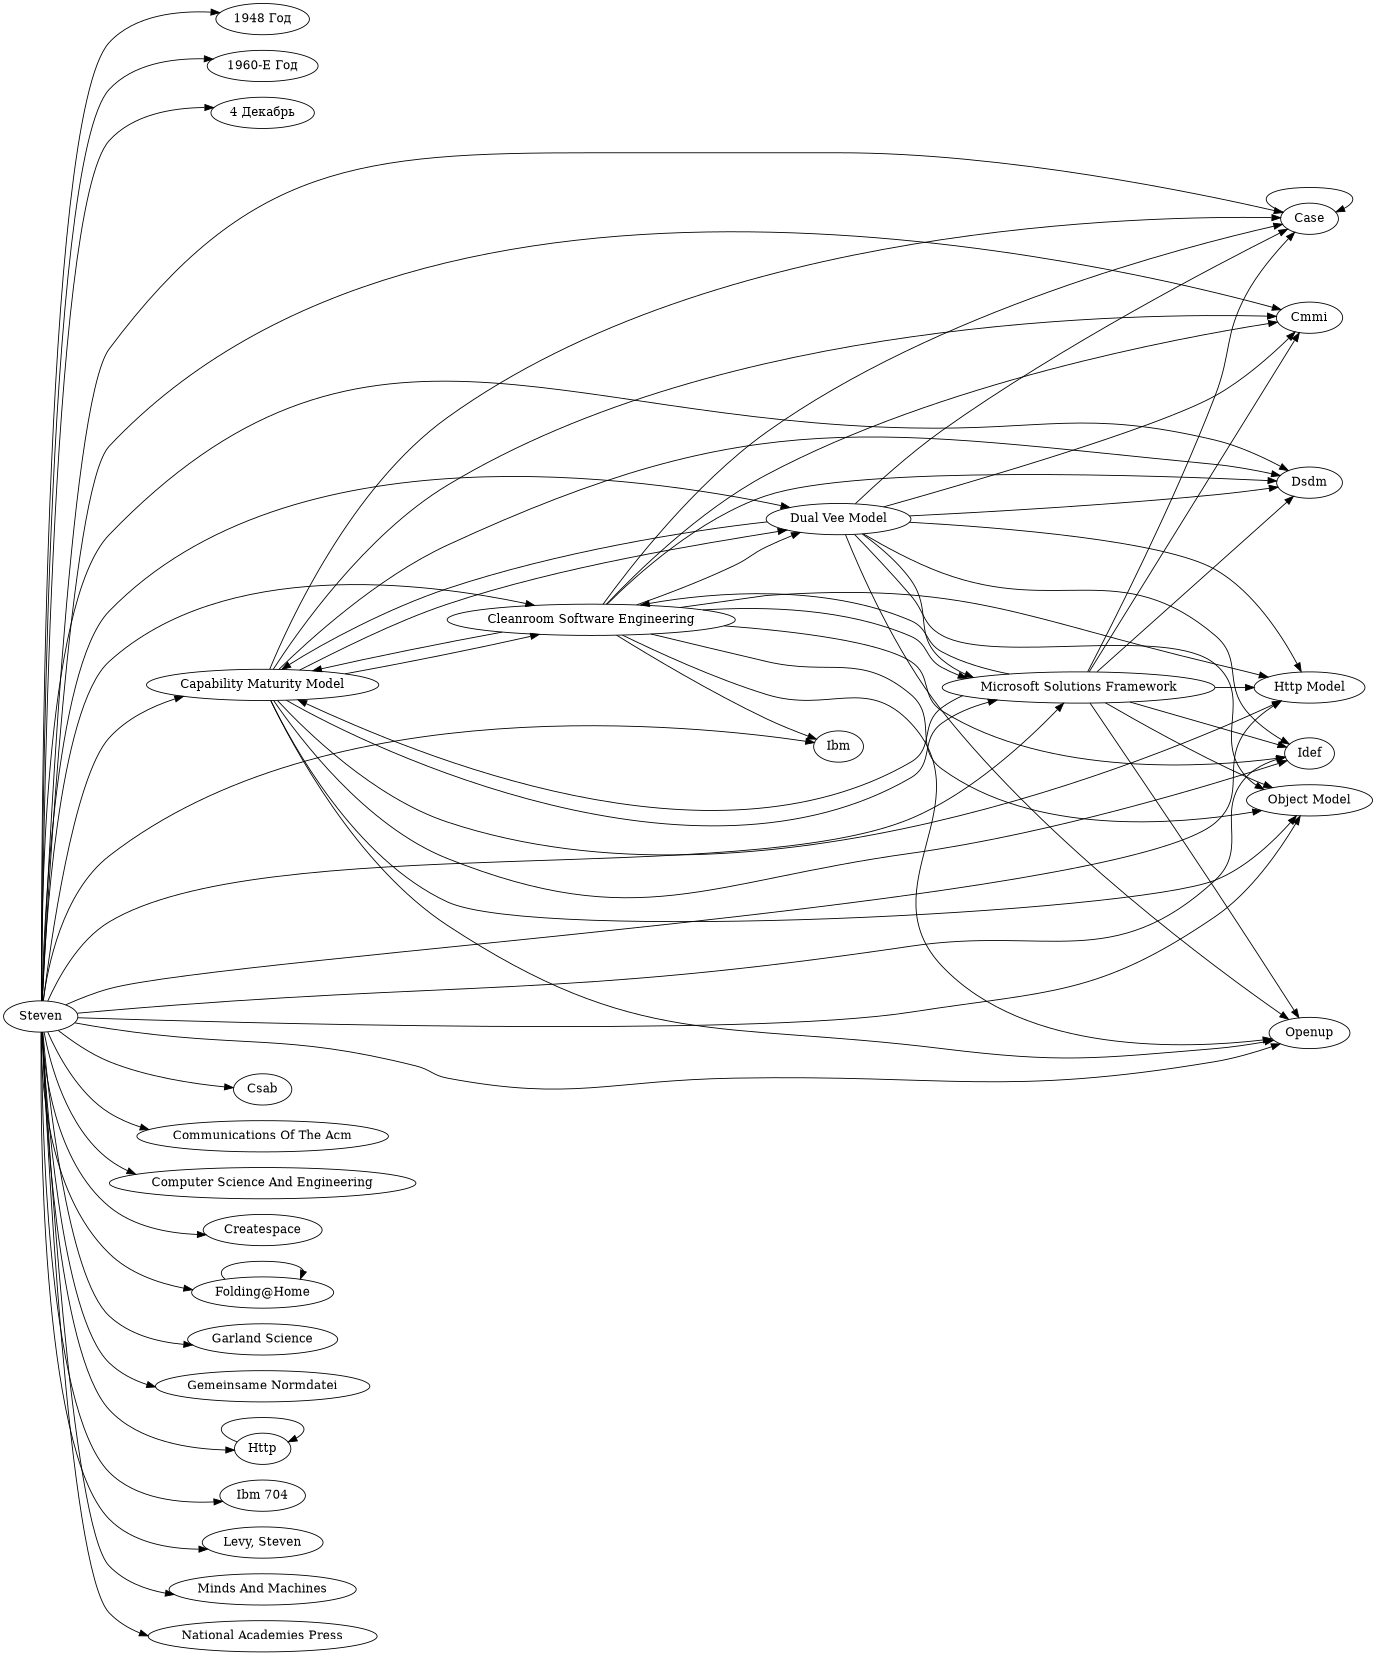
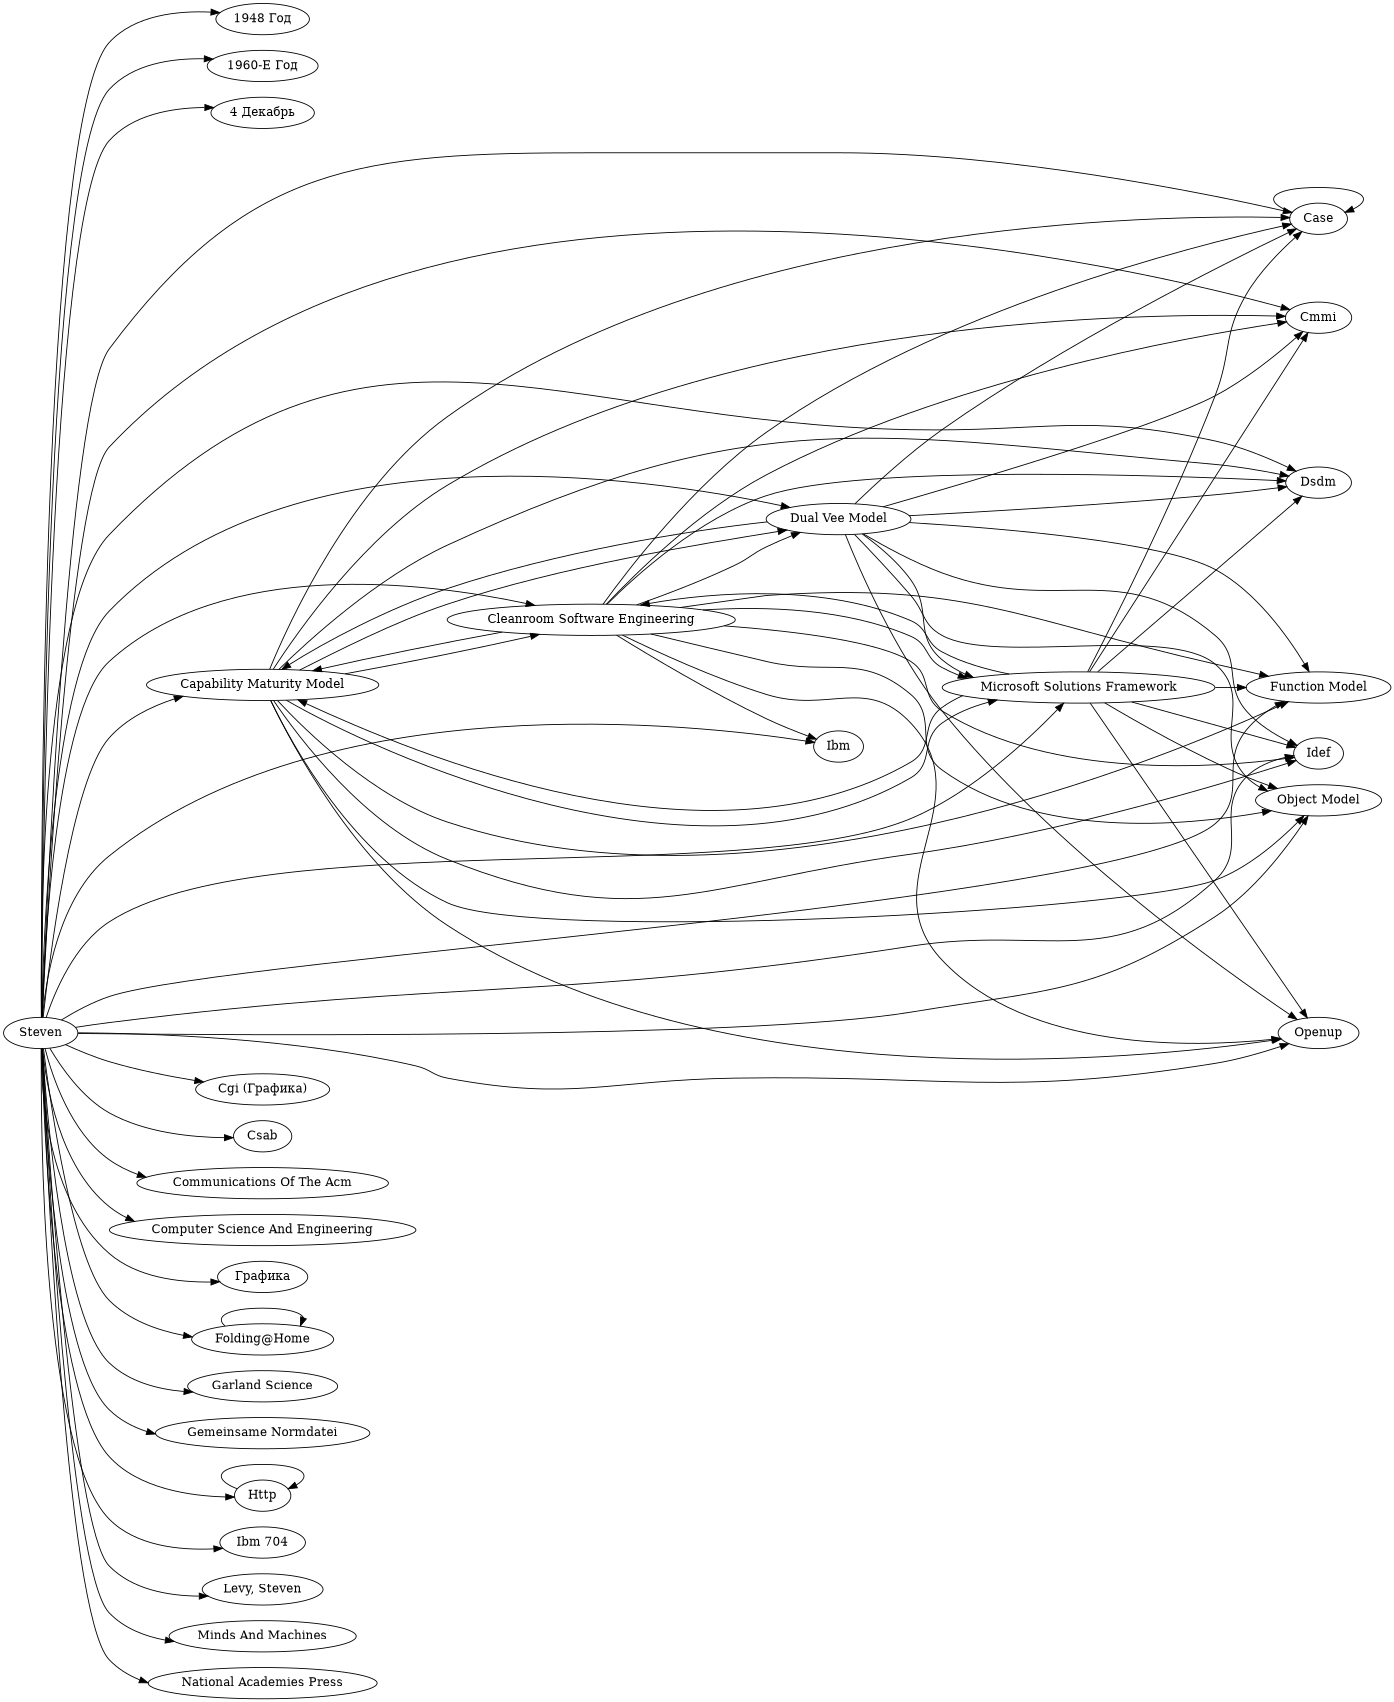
node "Http Model": label "Http Model" -> "Function Model"
node "Cgi (Графика)": added
node "Createspace": label "Createspace" -> "Графика"
